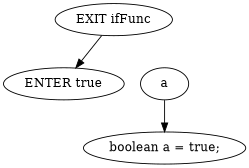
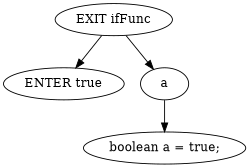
edge "EXIT ifFunc" -> "a": added
